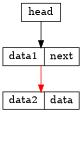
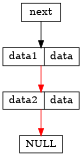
node "head": label "head" -> "next"
node "data1": text "next" -> "data"
node "NULL": added
